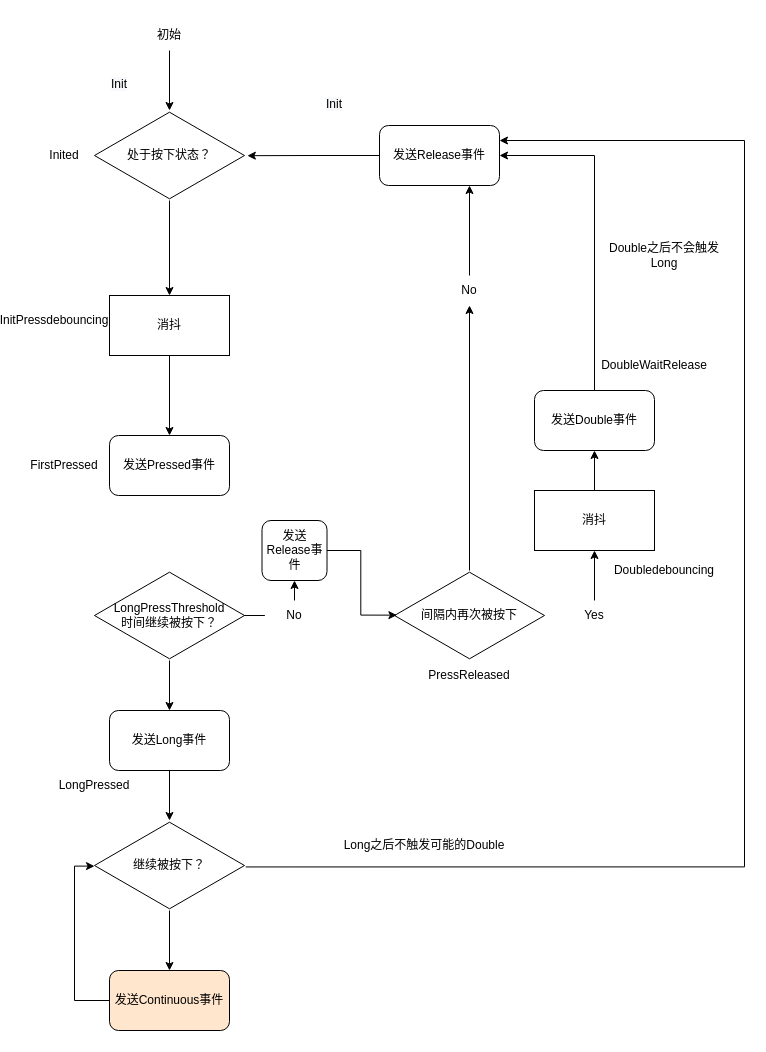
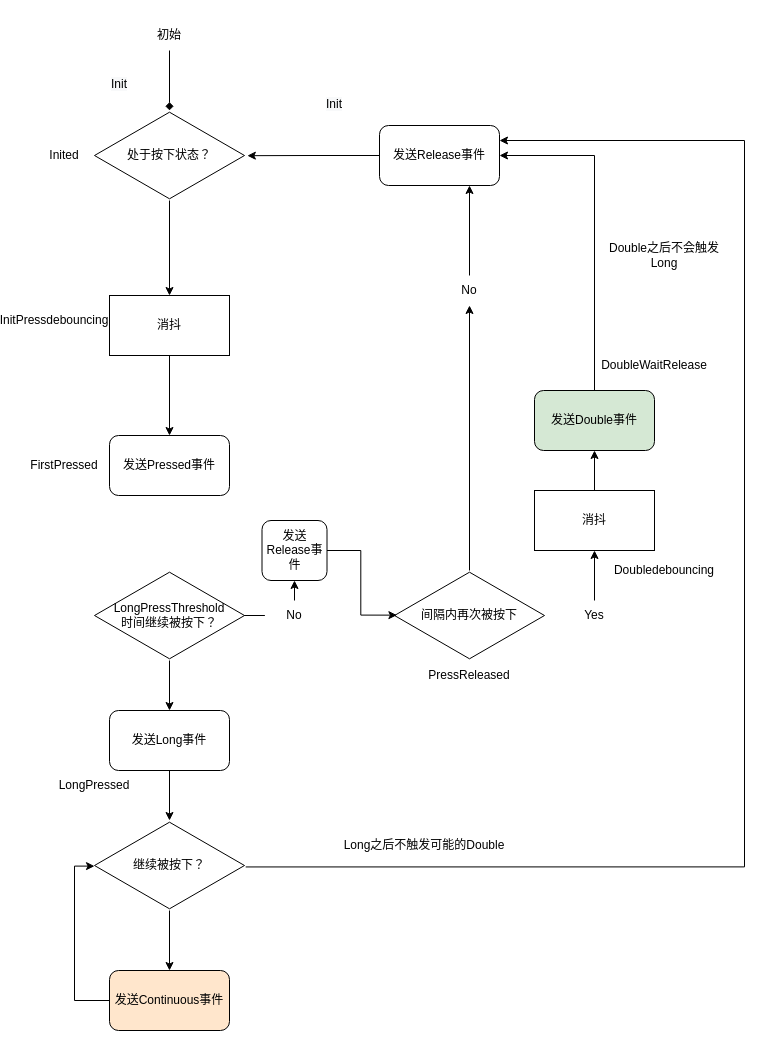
edge "初始" -> "处于按下状态？": arrowhead classic -> diamond
node "发送Double事件": fillcolor #ffffff -> #d5e8d4
